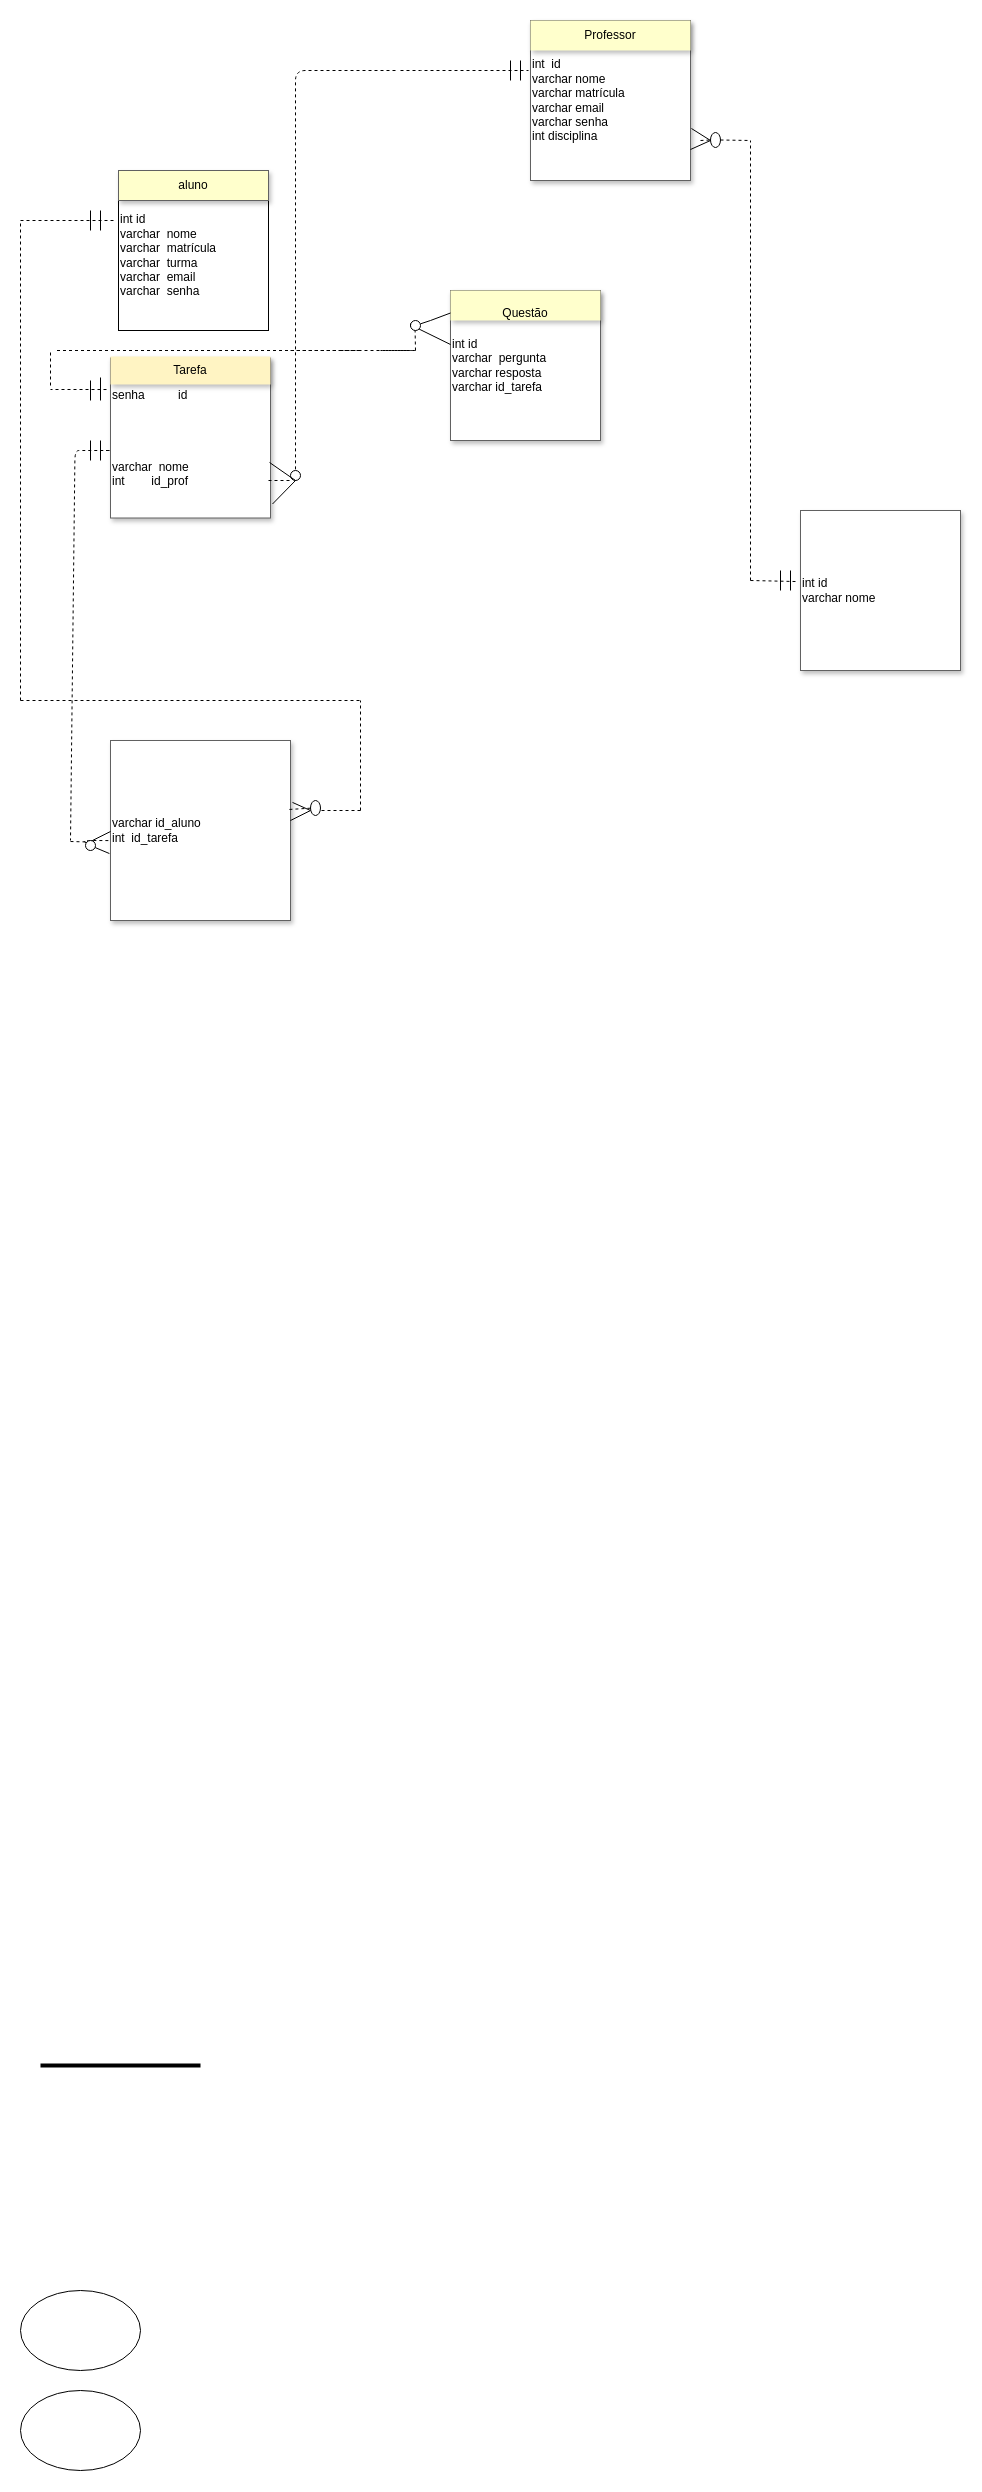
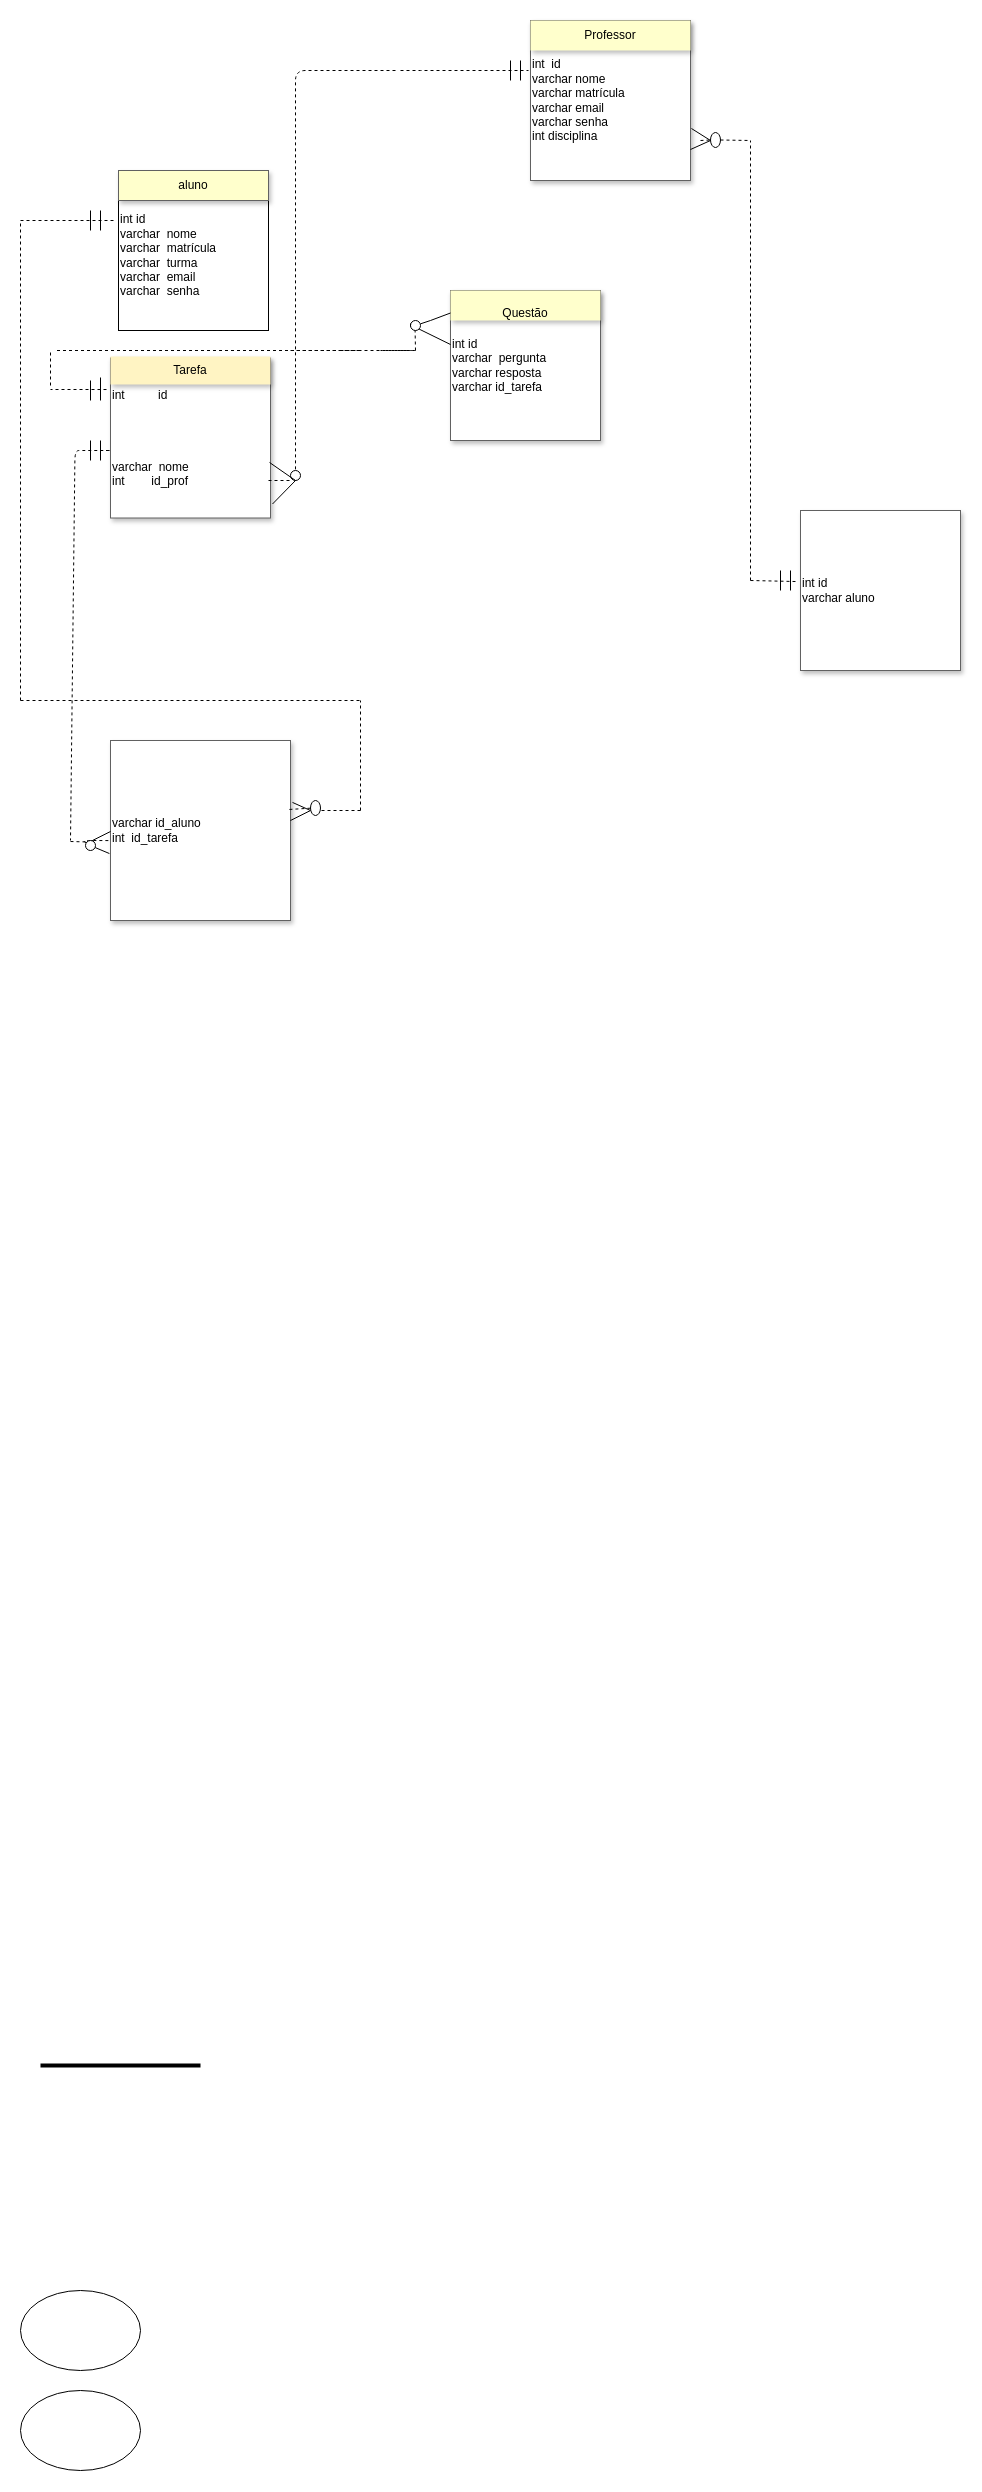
node "senha id varchar nome int id_prof": label "senha id varchar nome int id_prof" -> "int id varchar nome int id_prof"
node "int id varchar nome": label "int id varchar nome" -> "int id varchar aluno"
